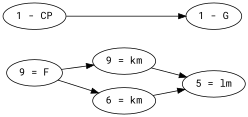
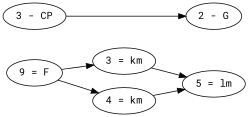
node "1 - CP": label "1 - CP" -> "3 - CP"
node "1 - G": label "1 - G" -> "2 - G"
node "9 = km": label "9 = km" -> "3 = km"
node "6 = km": label "6 = km" -> "4 = km"
